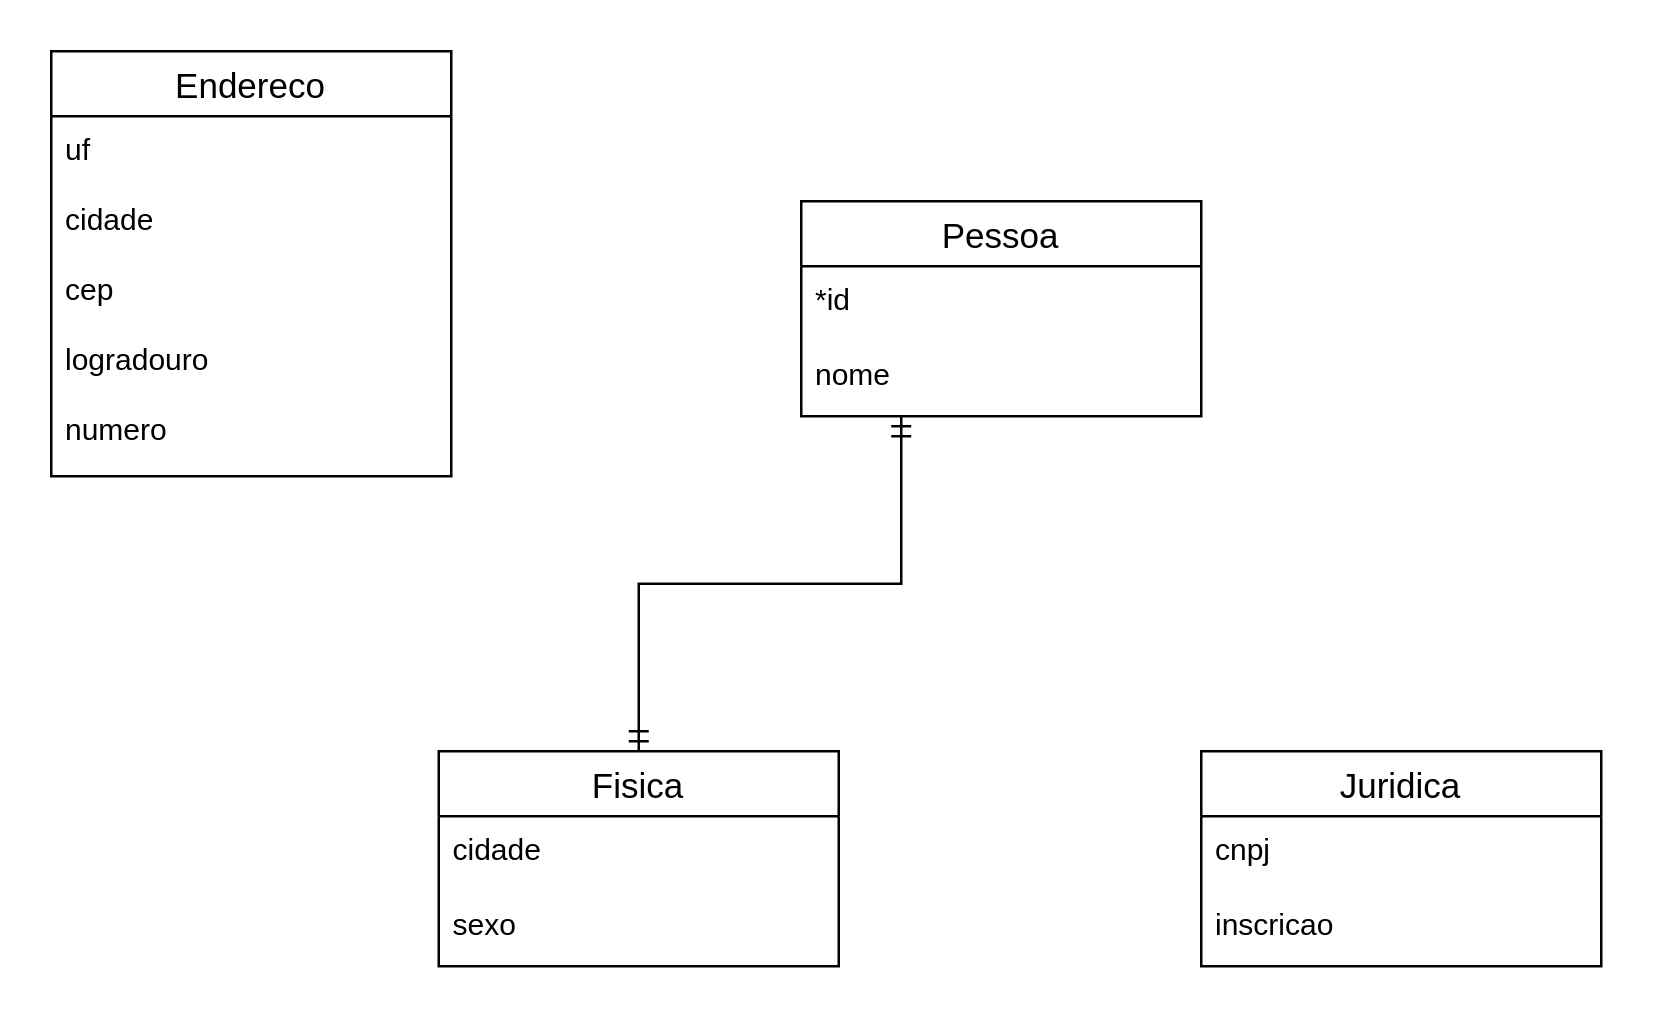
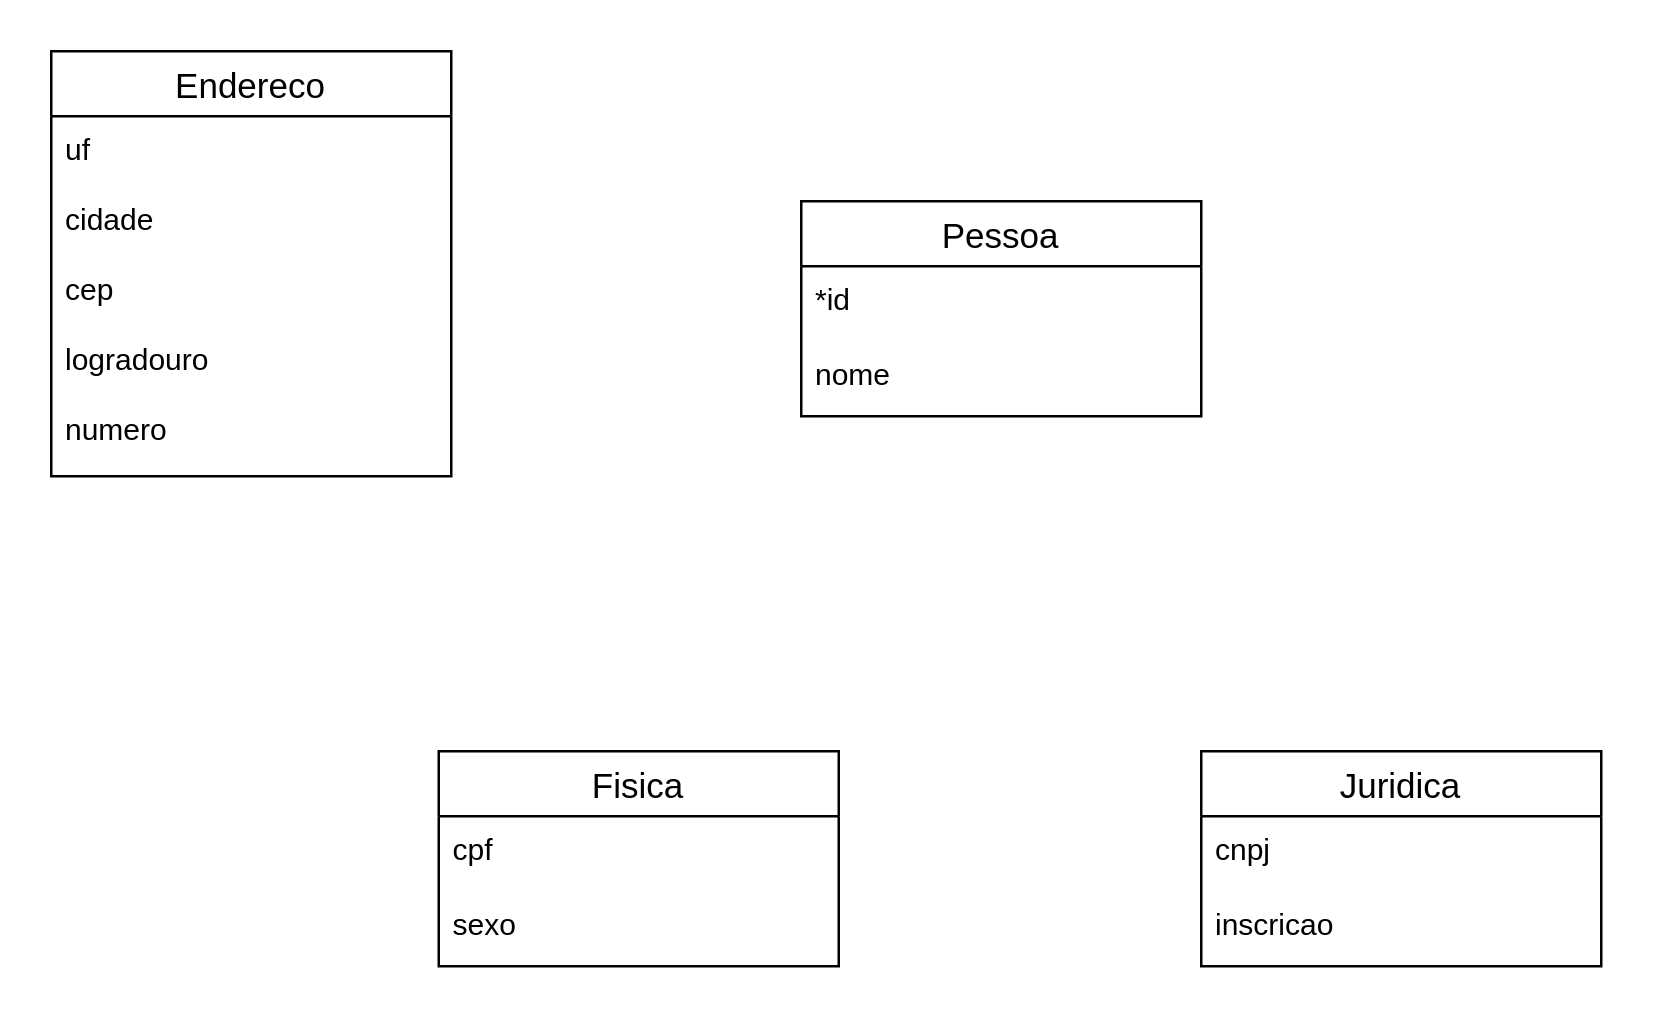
edge "Pessoa" -- "Fisica": removed
node "cidade": label "cidade" -> "cpf"
